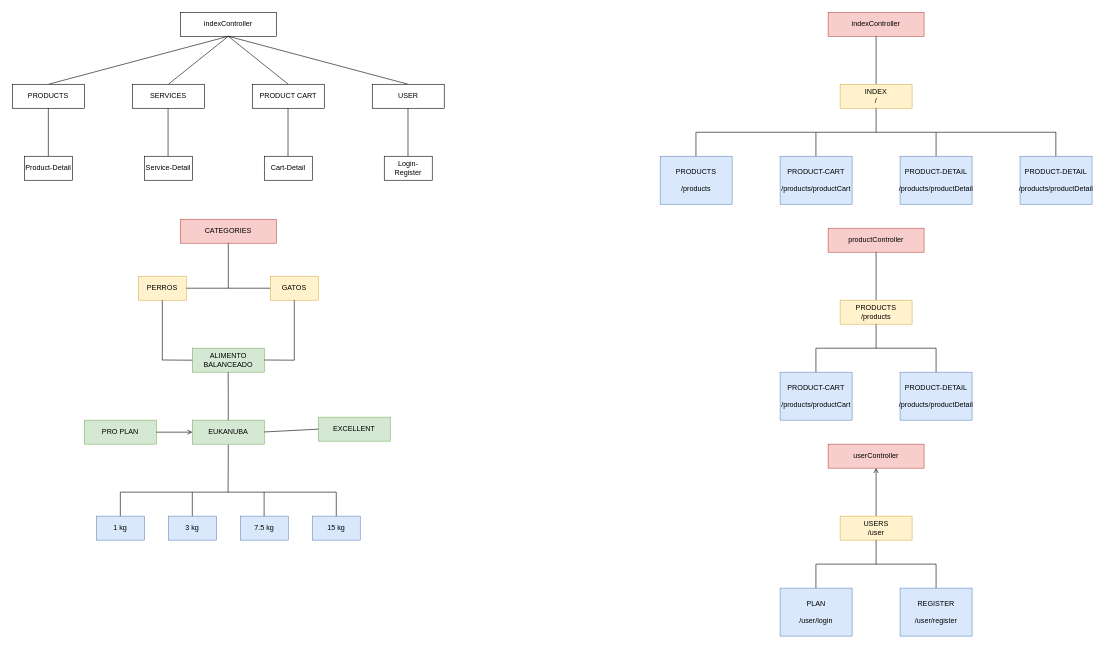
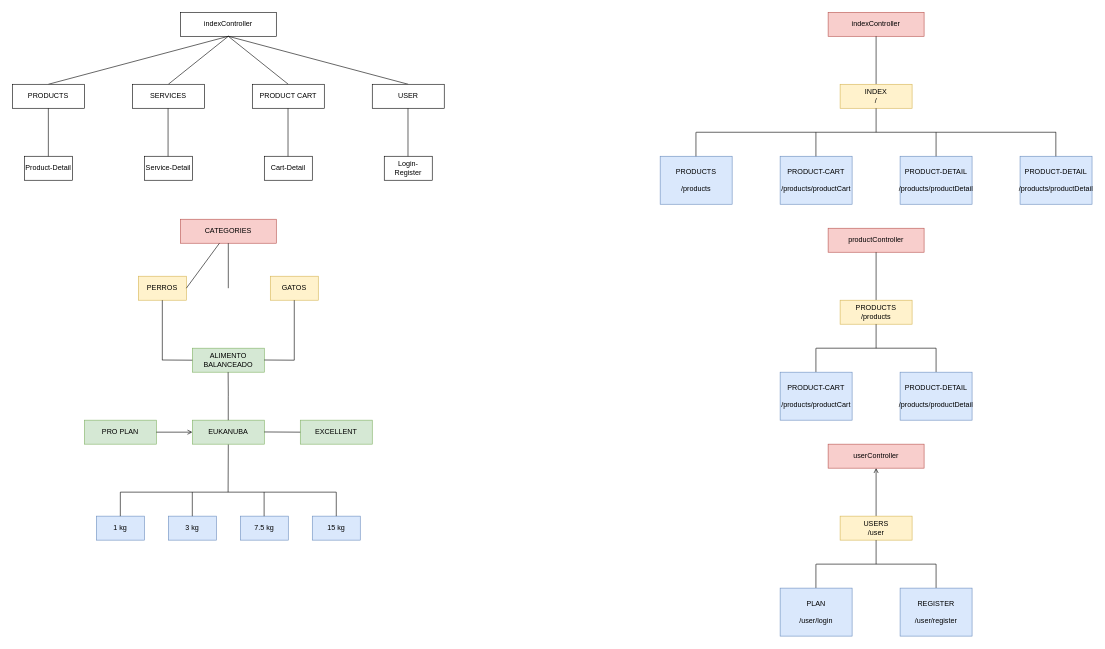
edge "PERROS" -- "GATOS": now "PERROS" -- "CATEGORIES"
node "EXCELLENT": moved (354, 429) -> (336, 432)
